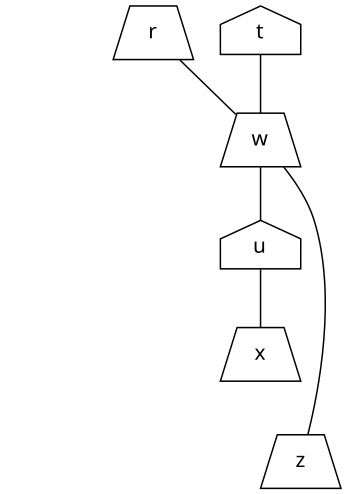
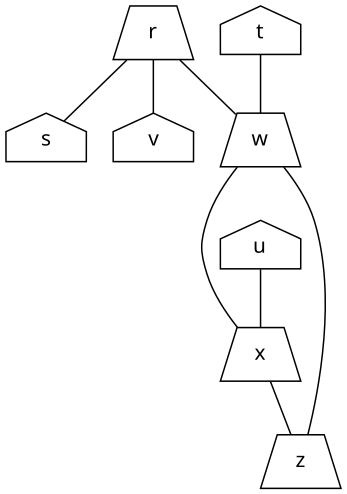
node "s": added
node "v": added
edge "w" -- "u": now "w" -- "x"
edge "x" -- "z": added
